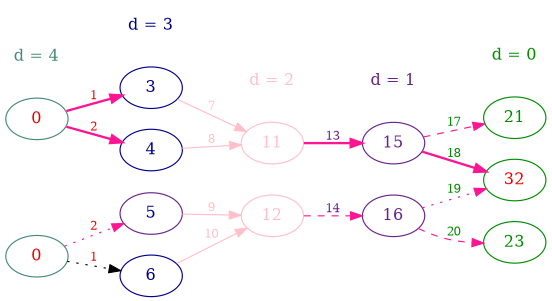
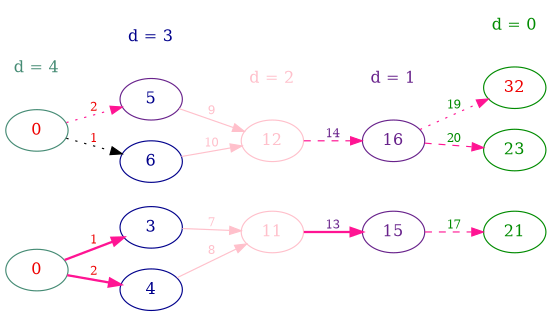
edge "15" -> "32": removed, label "18"
